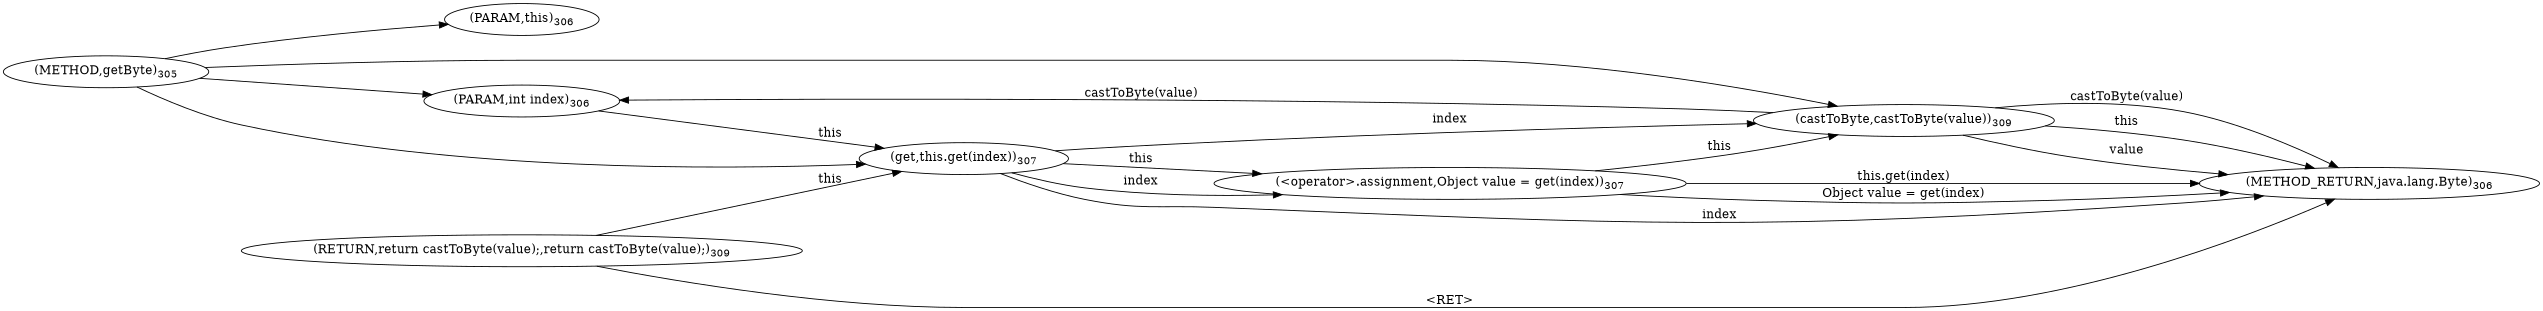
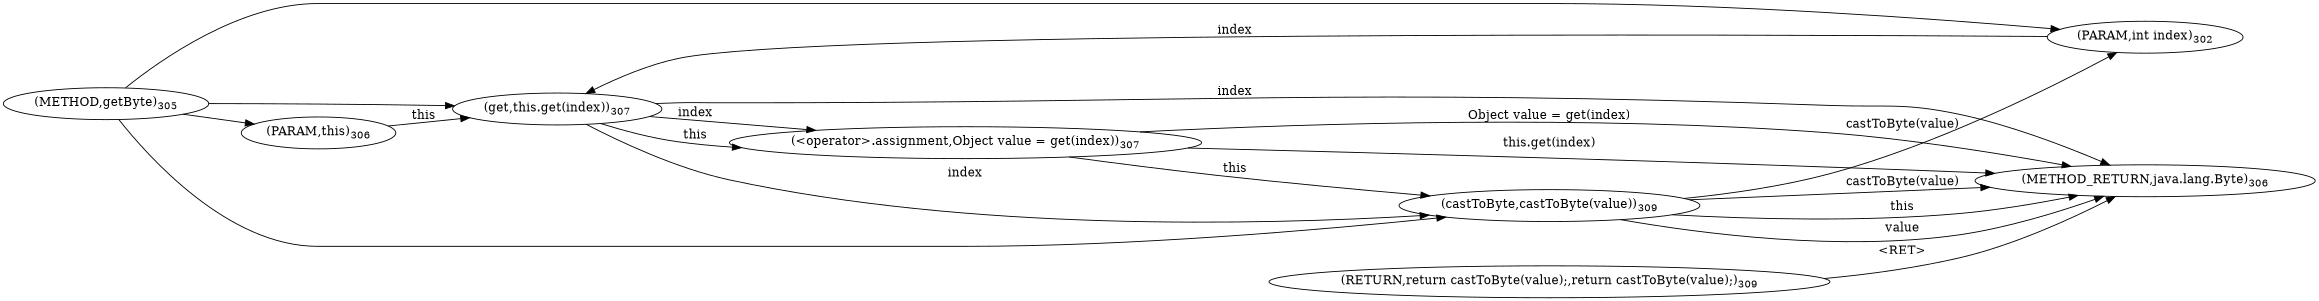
node "(PARAM,int index)": text "306" -> "302"
edge "(PARAM,int index)" -> "(get,this.get(index))": label "this" -> "index"
edge "(RETURN,return castToByte(value);,return castToByte(value);)" -> "(get,this.get(index))": now "(PARAM,this)" -> "(get,this.get(index))"
